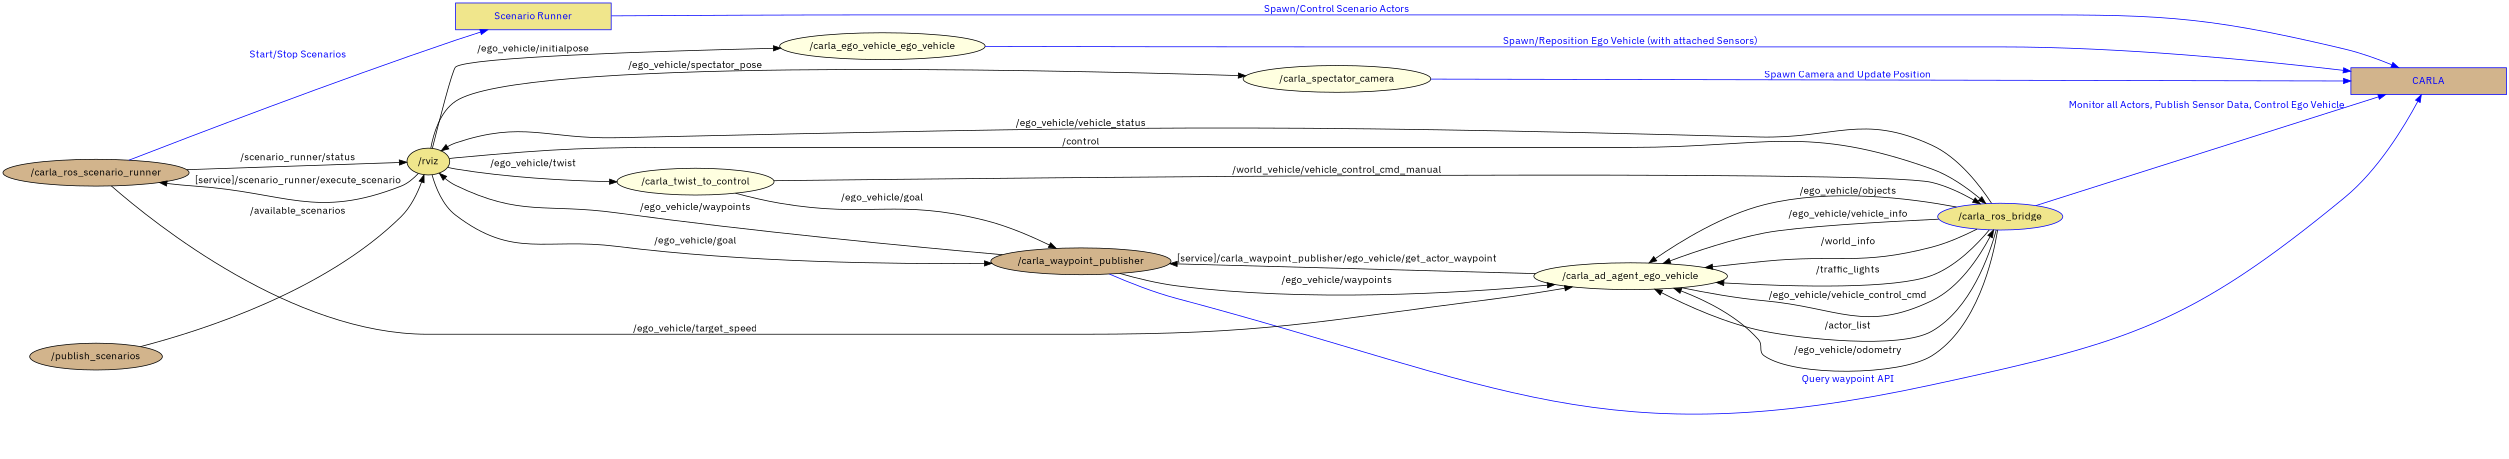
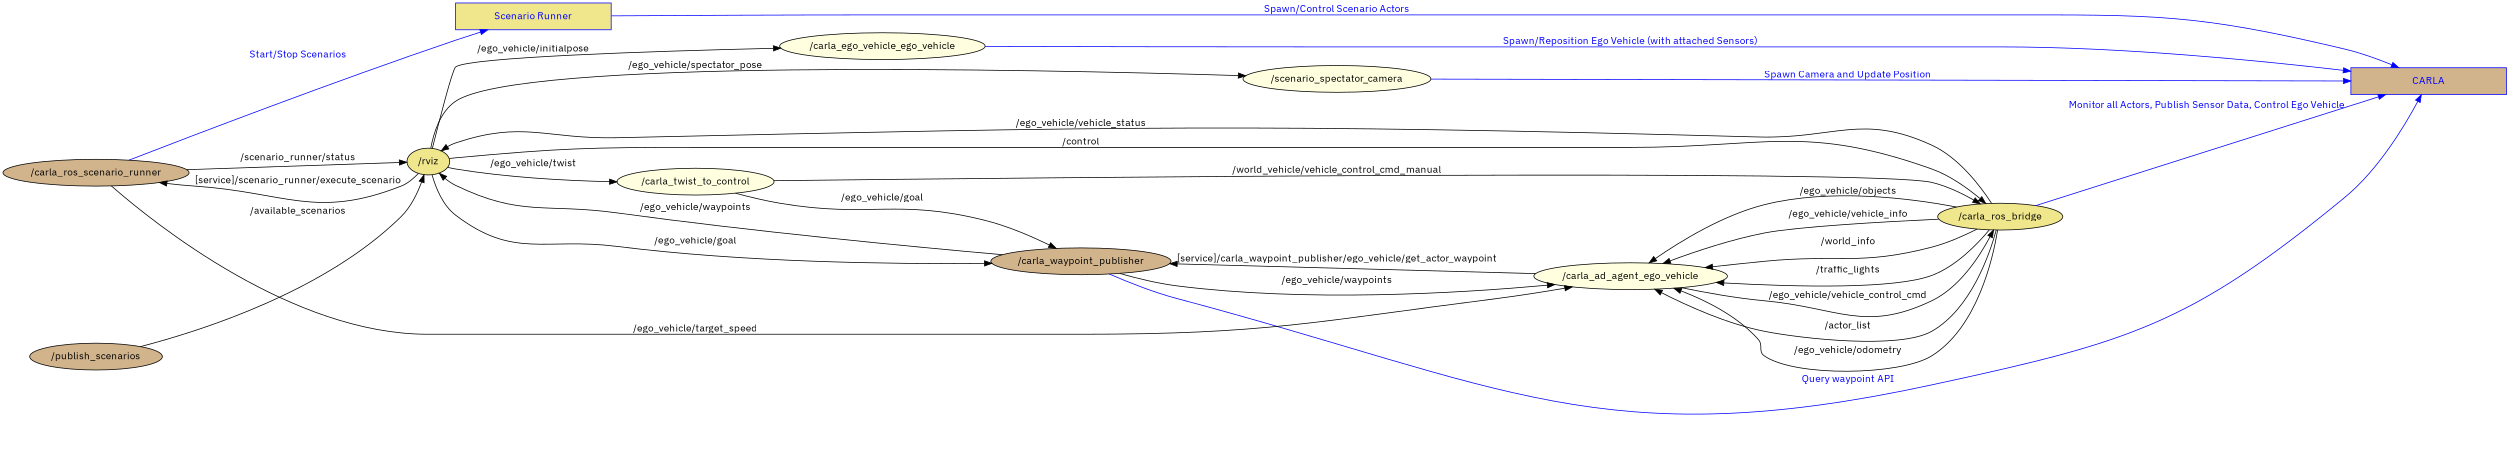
node "/carla_spectator_camera": label "/carla_spectator_camera" -> "/scenario_spectator_camera"
node "/carla_ros_bridge": color blue -> black
